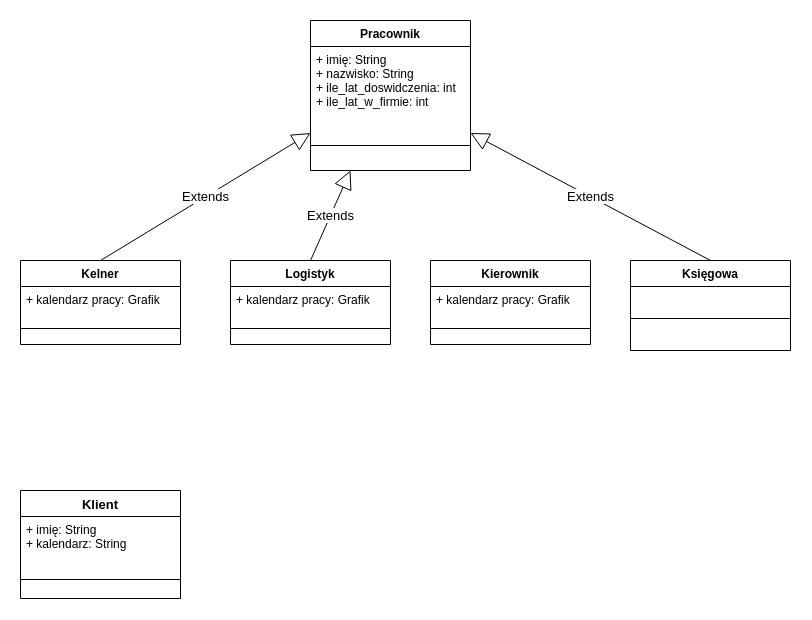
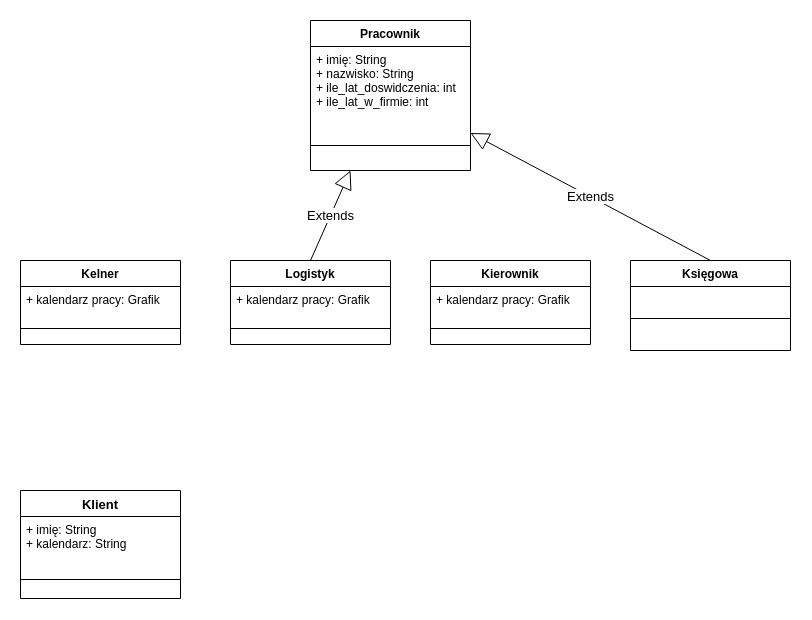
edge "Kelner" -> "Pracownik": removed, label "Extends"
